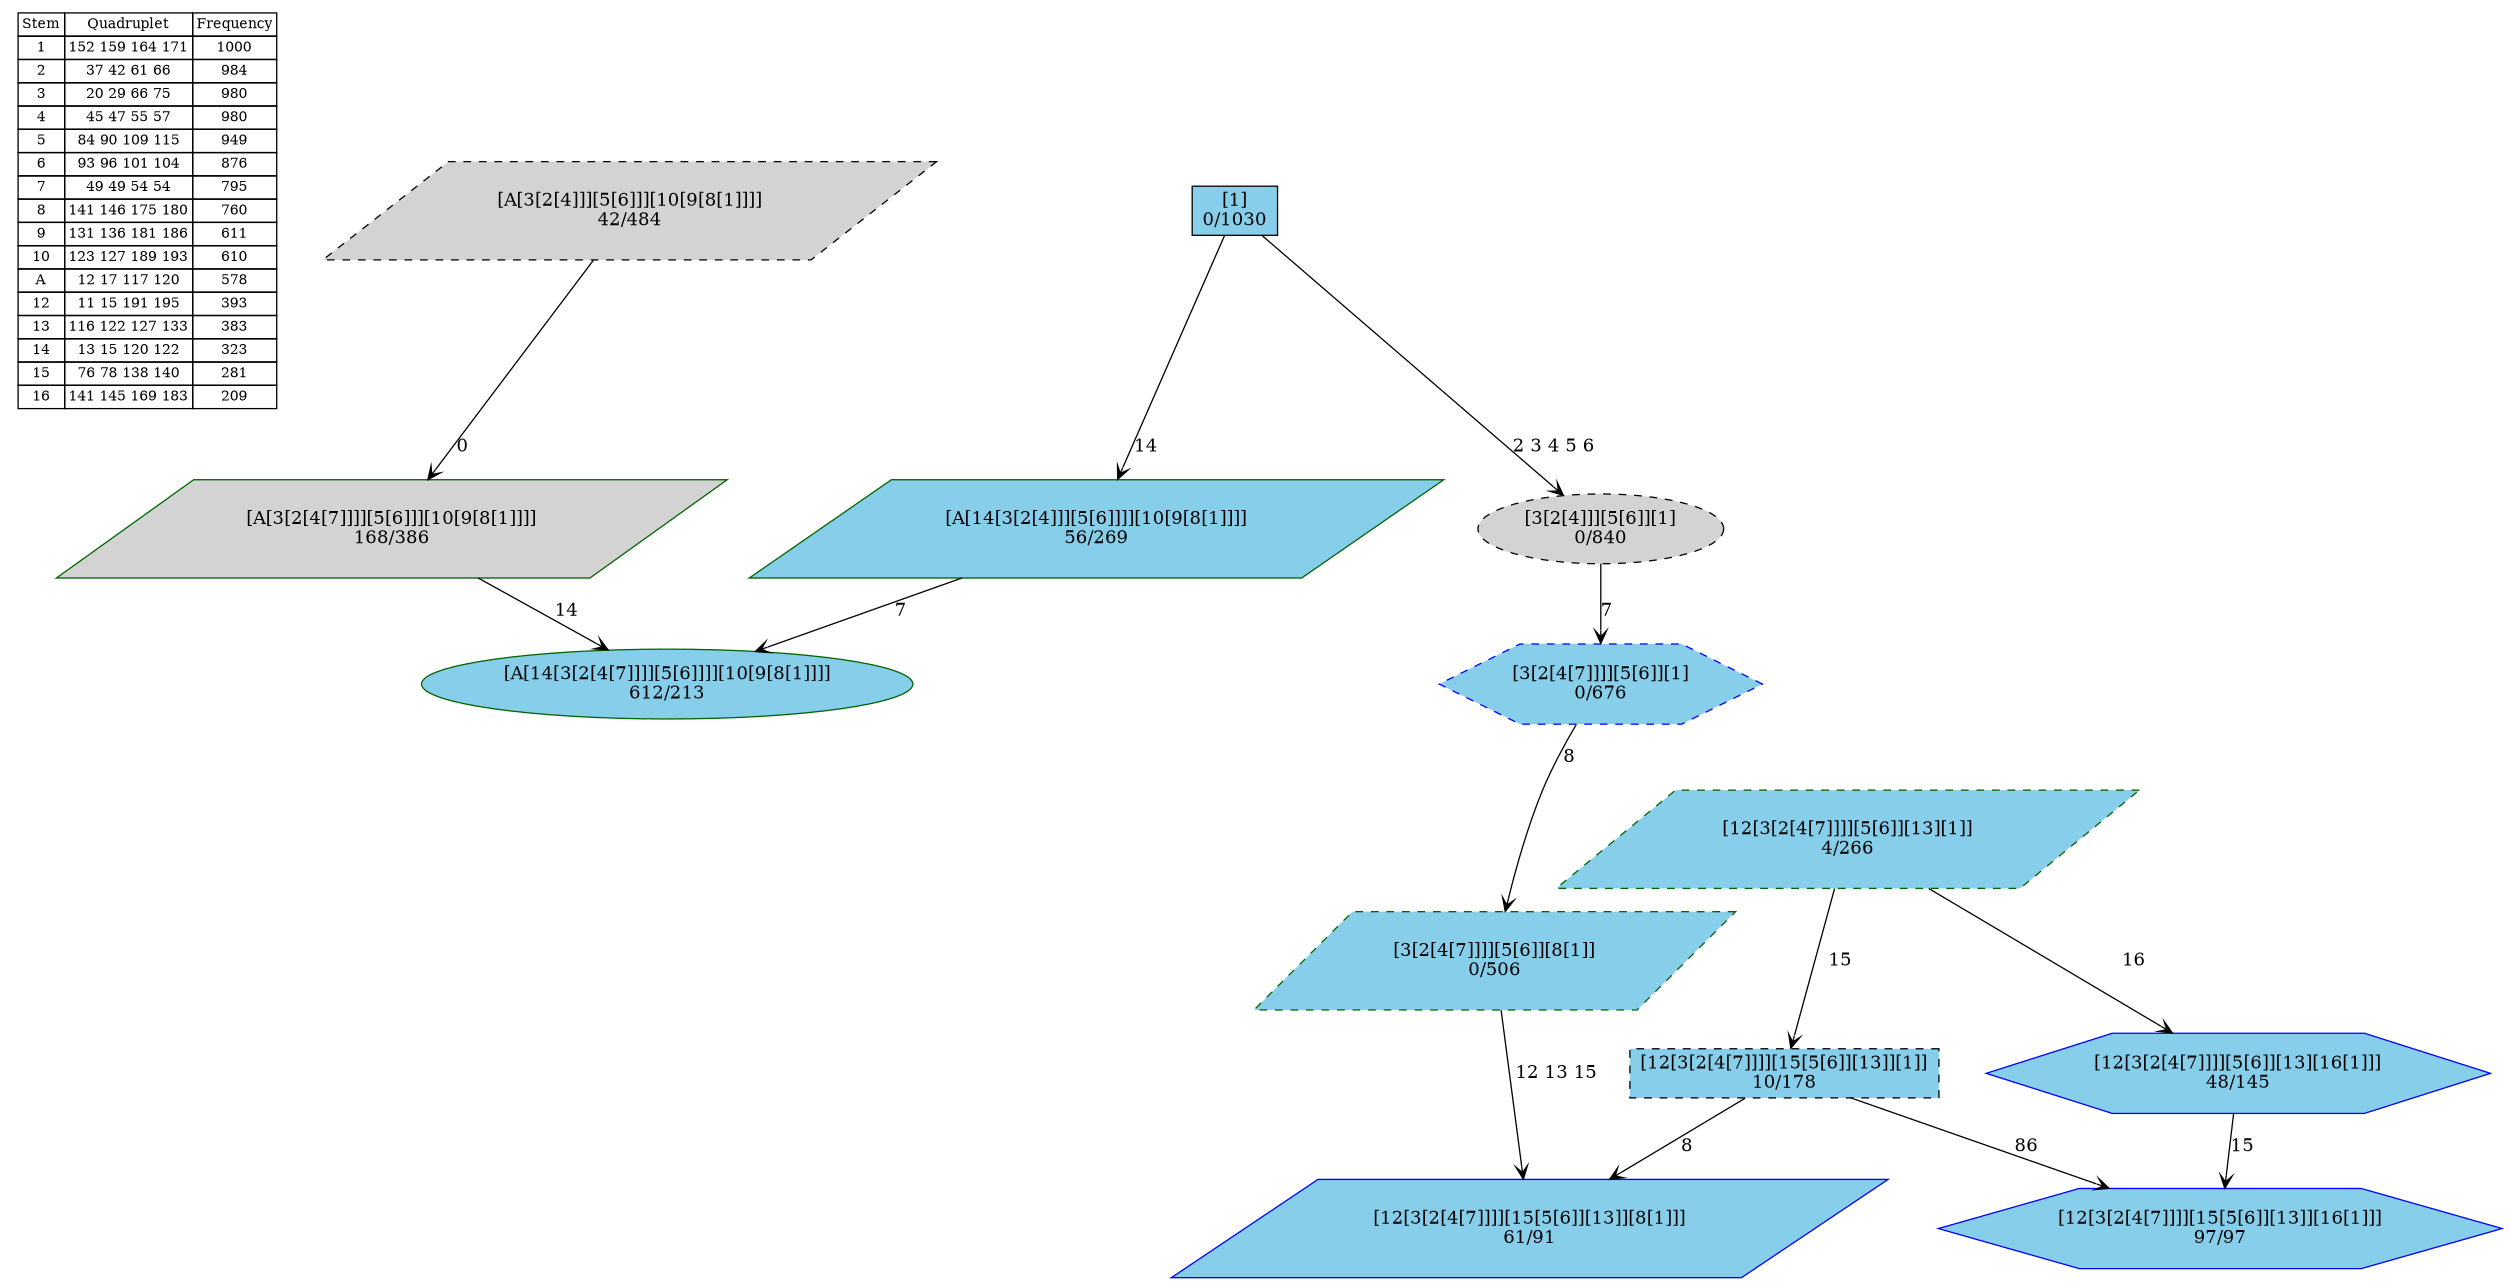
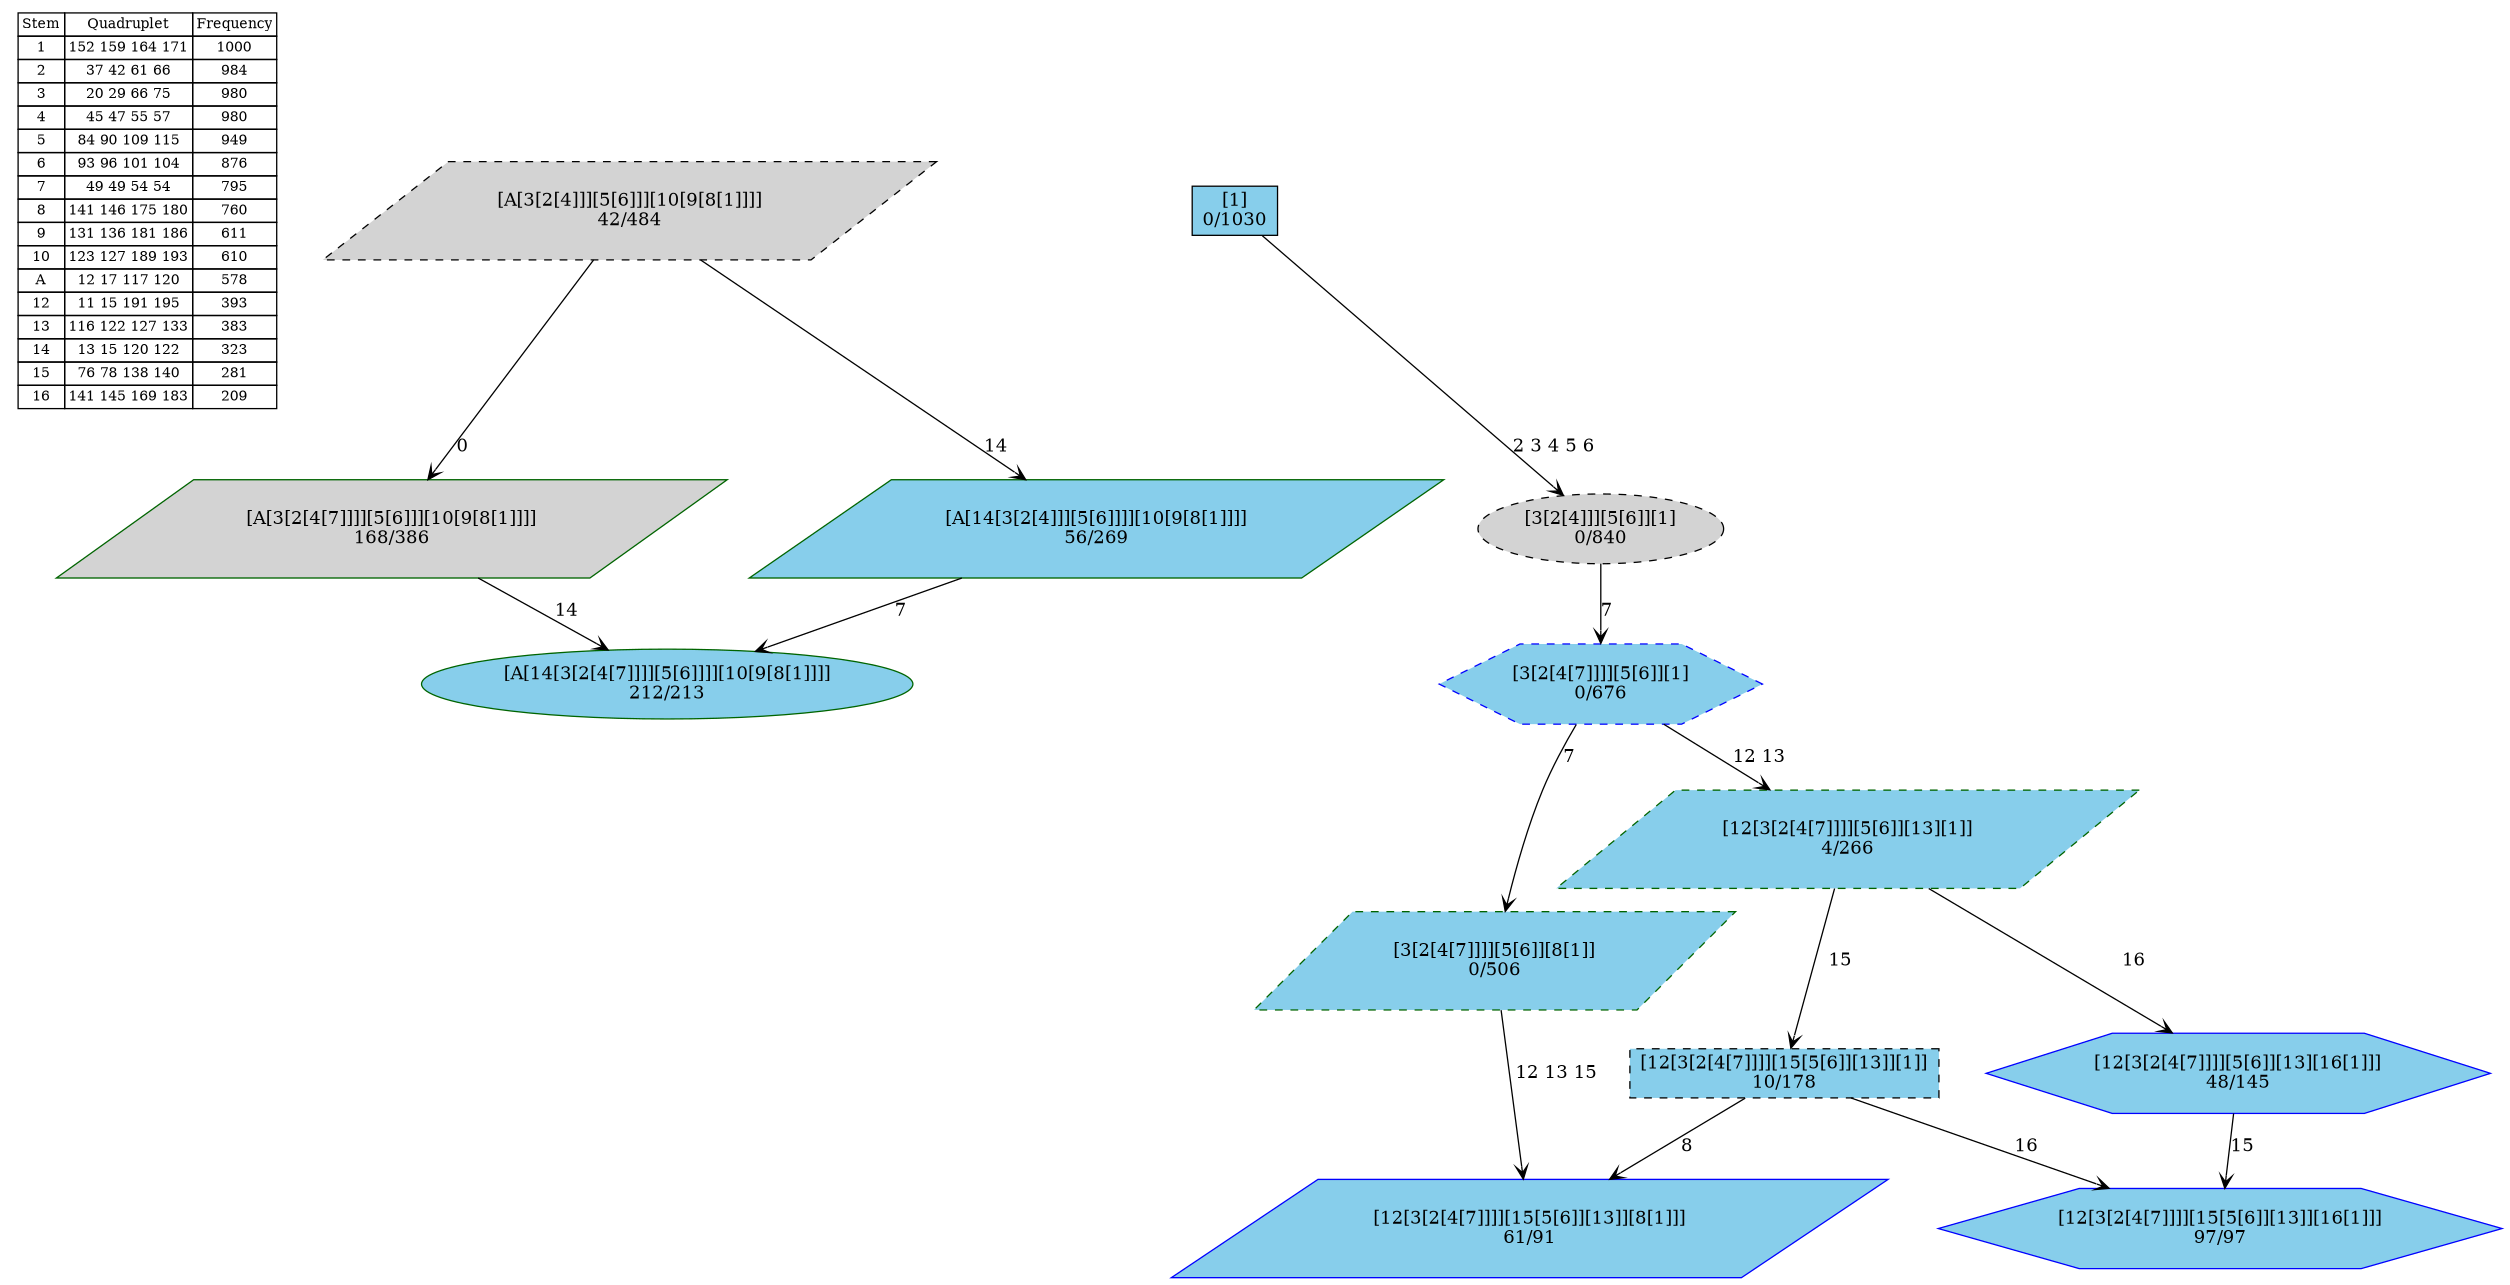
edge "[1] 0/1030" -> "[A[14[3[2[4]]][5[6]]]][10[9[8[1]]]] 56/269": now "[A[3[2[4]]][5[6]]][10[9[8[1]]]] 42/484" -> "[A[14[3[2[4]]][5[6]]]][10[9[8[1]]]] 56/269"
node "[A[14[3[2[4[7]]]][5[6]]]][10[9[8[1]]]] 612/213": label "[A[14[3[2[4[7]]]][5[6]]]][10[9[8[1]]]] 612/213" -> "[A[14[3[2[4[7]]]][5[6]]]][10[9[8[1]]]] 212/213"
edge "[3[2[4[7]]]][5[6]][1] 0/676" -> "[12[3[2[4[7]]]][5[6]][13][1]] 4/266": added, label "12 13"
edge "[3[2[4[7]]]][5[6]][1] 0/676" -> "[3[2[4[7]]]][5[6]][8[1]] 0/506": label "8 " -> "7 "
edge "[12[3[2[4[7]]]][15[5[6]][13]][1]] 10/178" -> "[12[3[2[4[7]]]][15[5[6]][13]][16[1]]] 97/97": label "86 " -> "16 "
